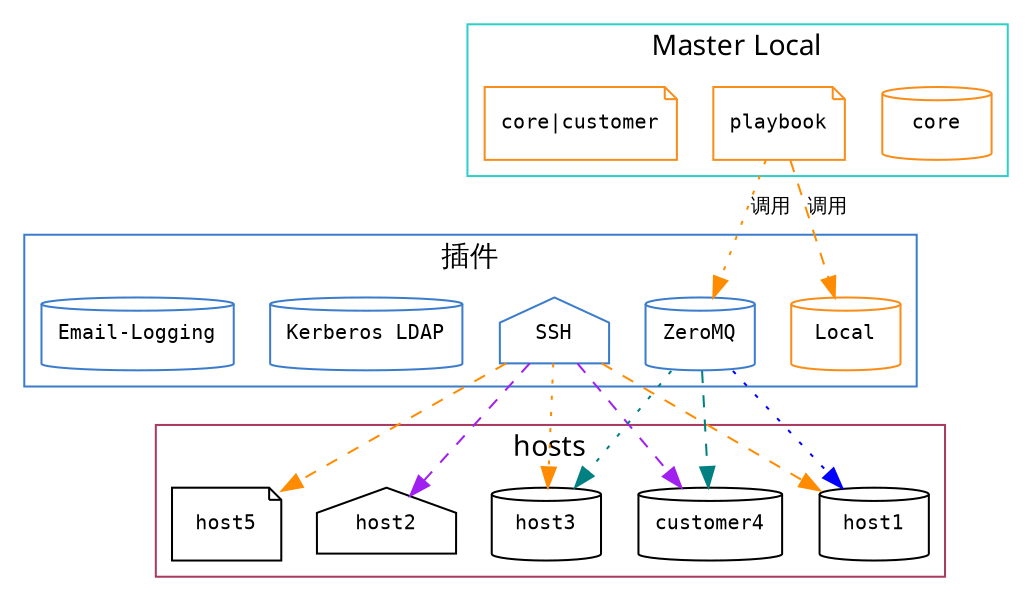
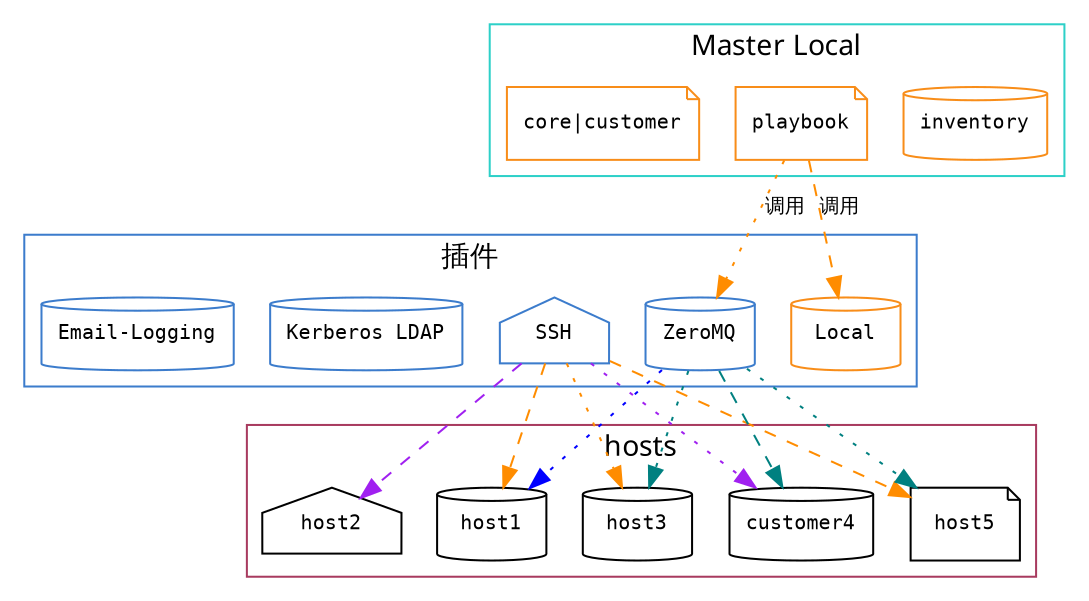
node "core": label "core" -> "inventory"
edge "SSH" -> "customer4": style dashed -> dotted
edge "ZeroMQ" -> "host5": added
